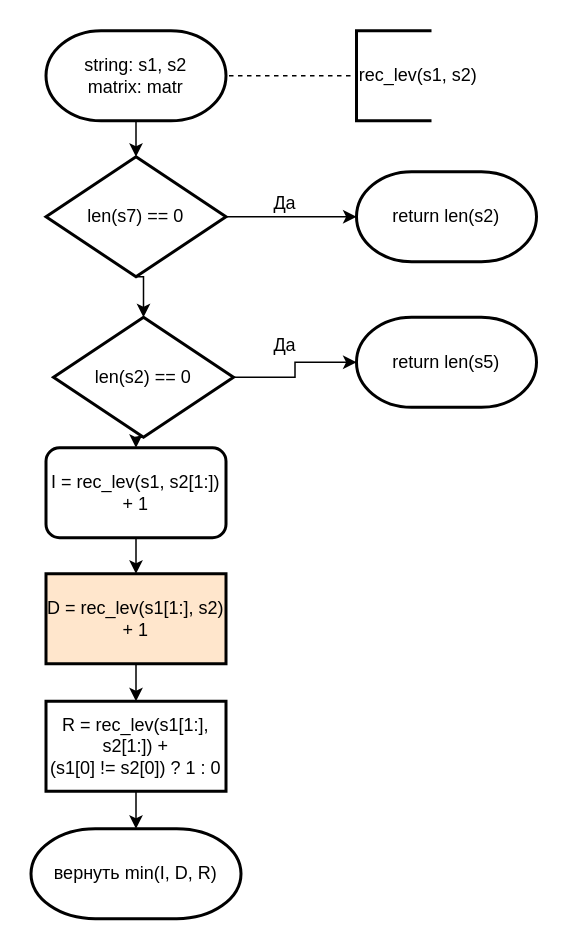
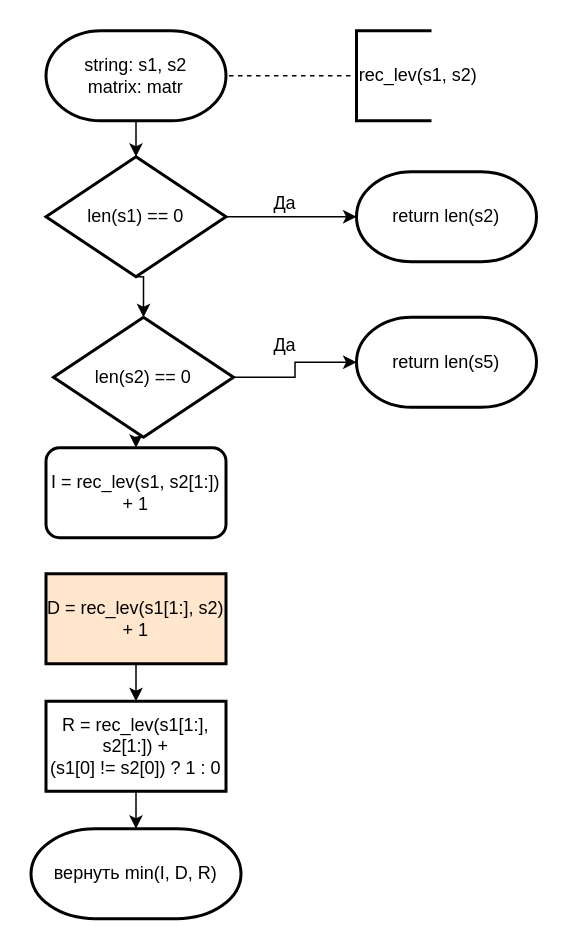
node "len(s7) == 0": label "len(s7) == 0" -> "len(s1) == 0"
edge "I = rec_lev(s1, s2[1:]) + 1" -> "D = rec_lev(s1[1:], s2) + 1": removed
